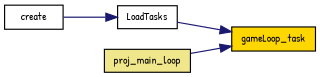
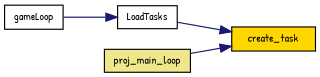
node "create": label "create" -> "gameLoop"
node "gameLoop_task": label "gameLoop_task" -> "create_task"
